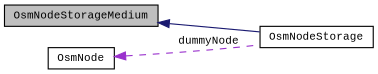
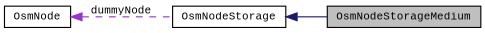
edge "OsmNodeStorage" -> "OsmNodeStorageMedium": reversed
